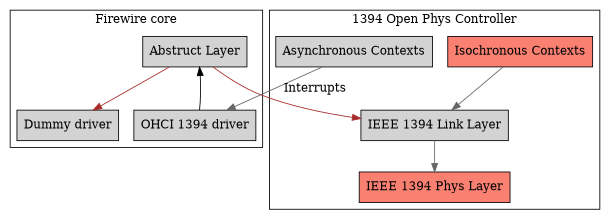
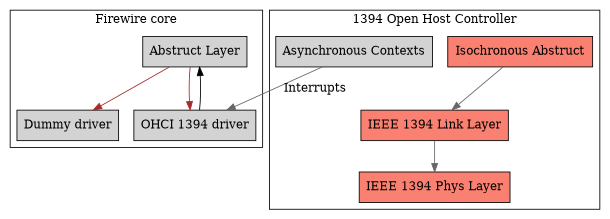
cluster "1394 Open Phys Controller": label "1394 Open Phys Controller" -> "1394 Open Host Controller"
node "Isochronous Contexts": label "Isochronous Contexts" -> "Isochronous Abstruct"
edge "Abstruct Layer" -> "IEEE 1394 Link Layer": now "Abstruct Layer" -> "OHCI 1394 driver"
node "IEEE 1394 Link Layer": fillcolor lightgrey -> salmon
